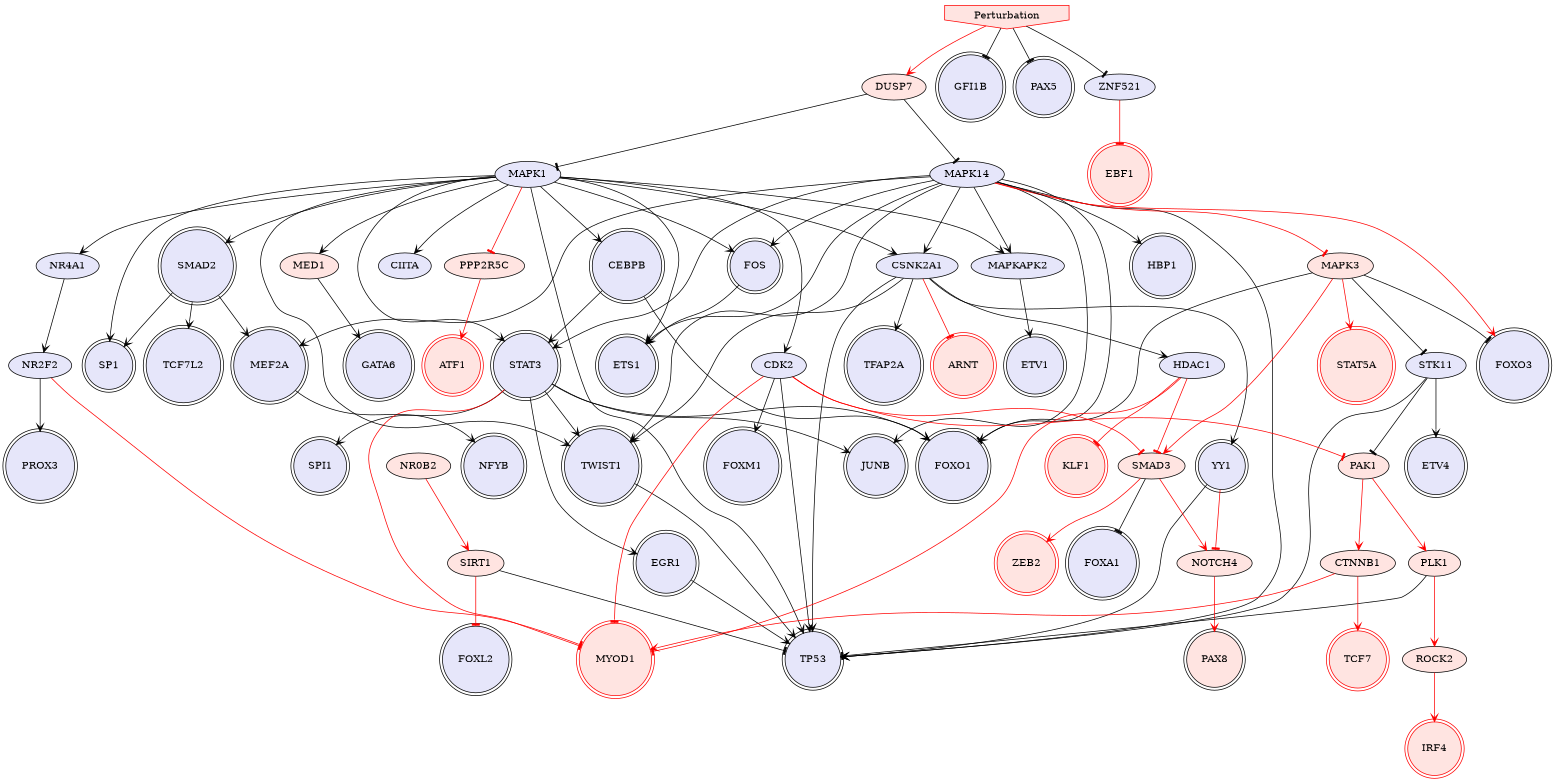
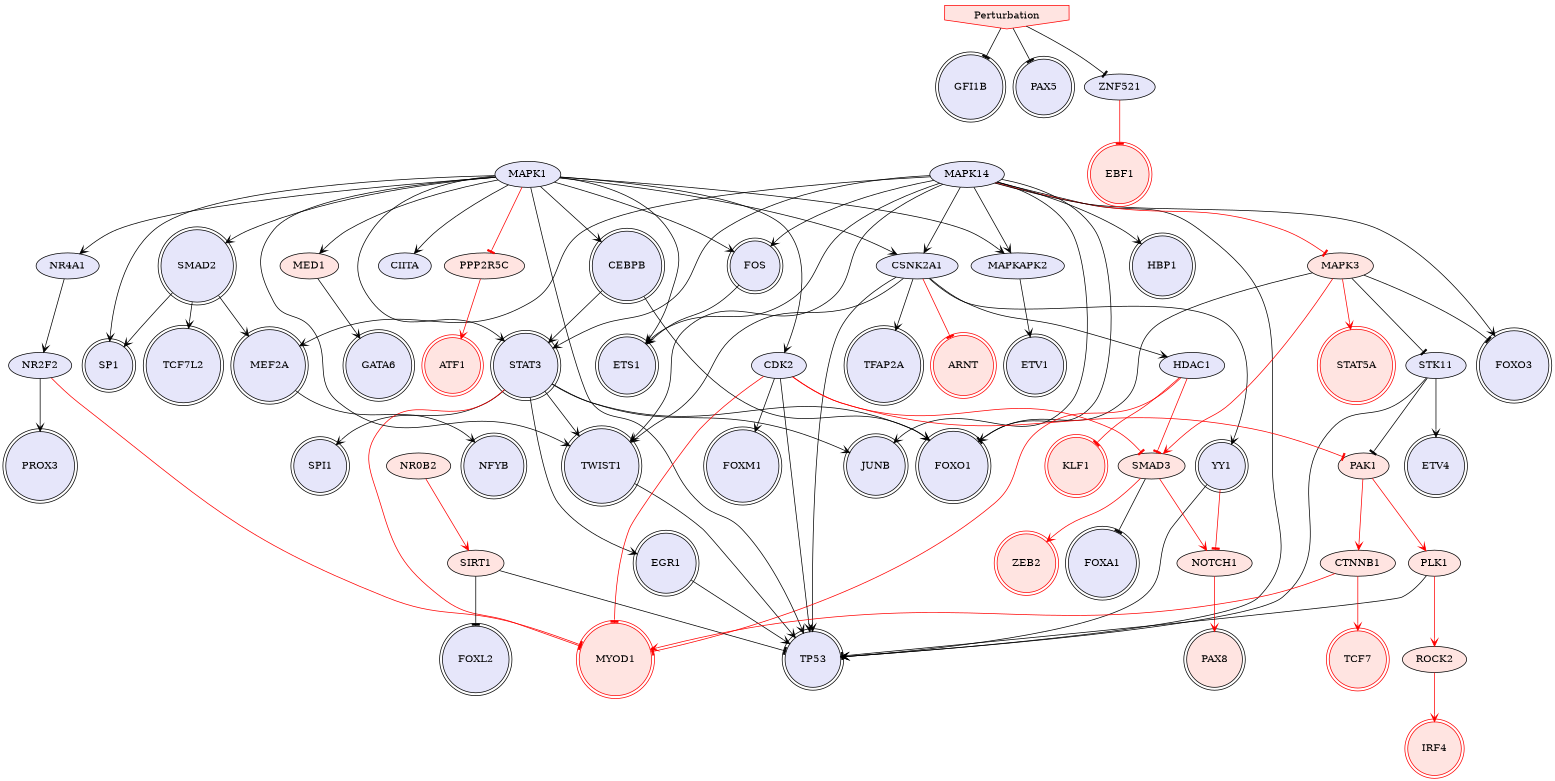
node "DUSP7": removed
edge "MAPK14" -> "FOXO3": color red -> black
node "NOTCH4": label "NOTCH4" -> "NOTCH1"
edge "SIRT1" -> "FOXL2": color red -> black
